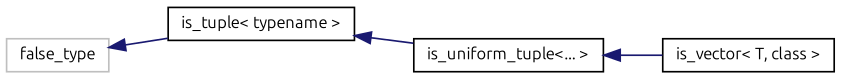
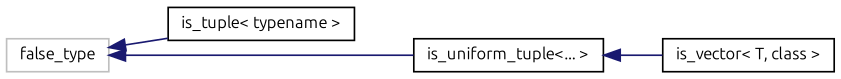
edge "is_uniform_tuple<... >" -> "is_tuple< typename >": now "is_uniform_tuple<... >" -> "false_type"
